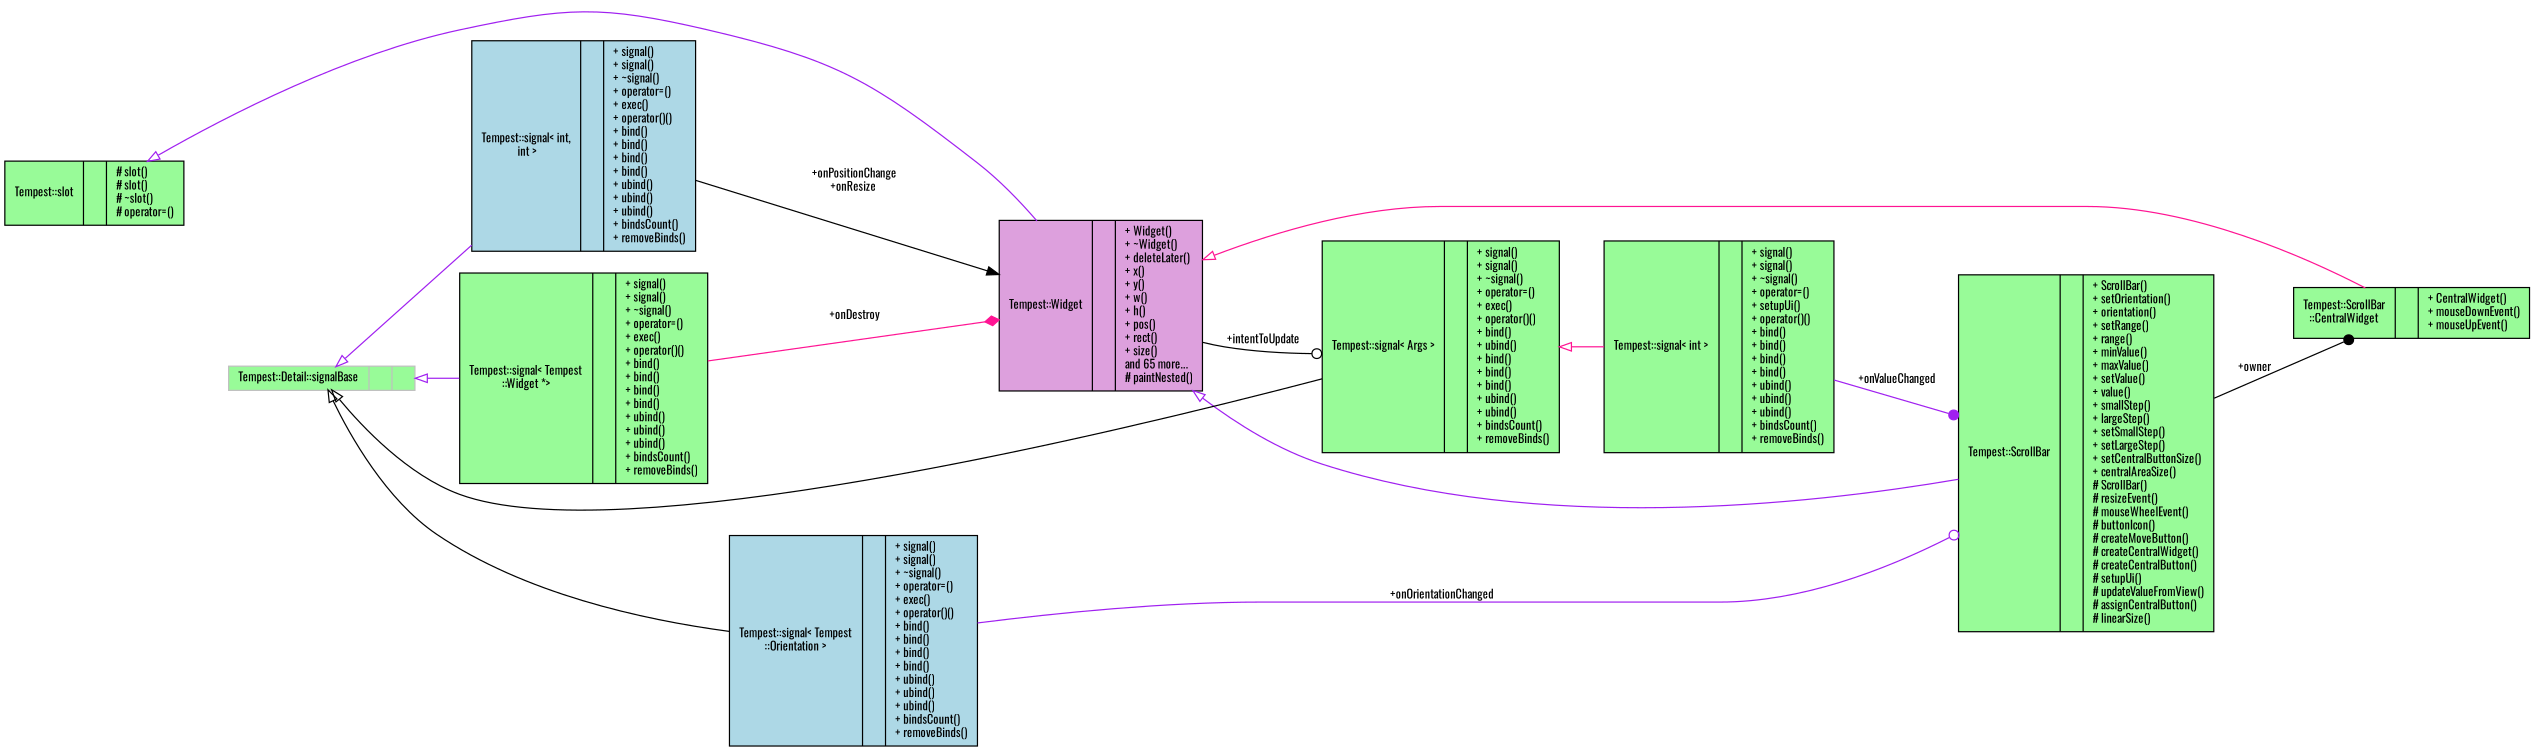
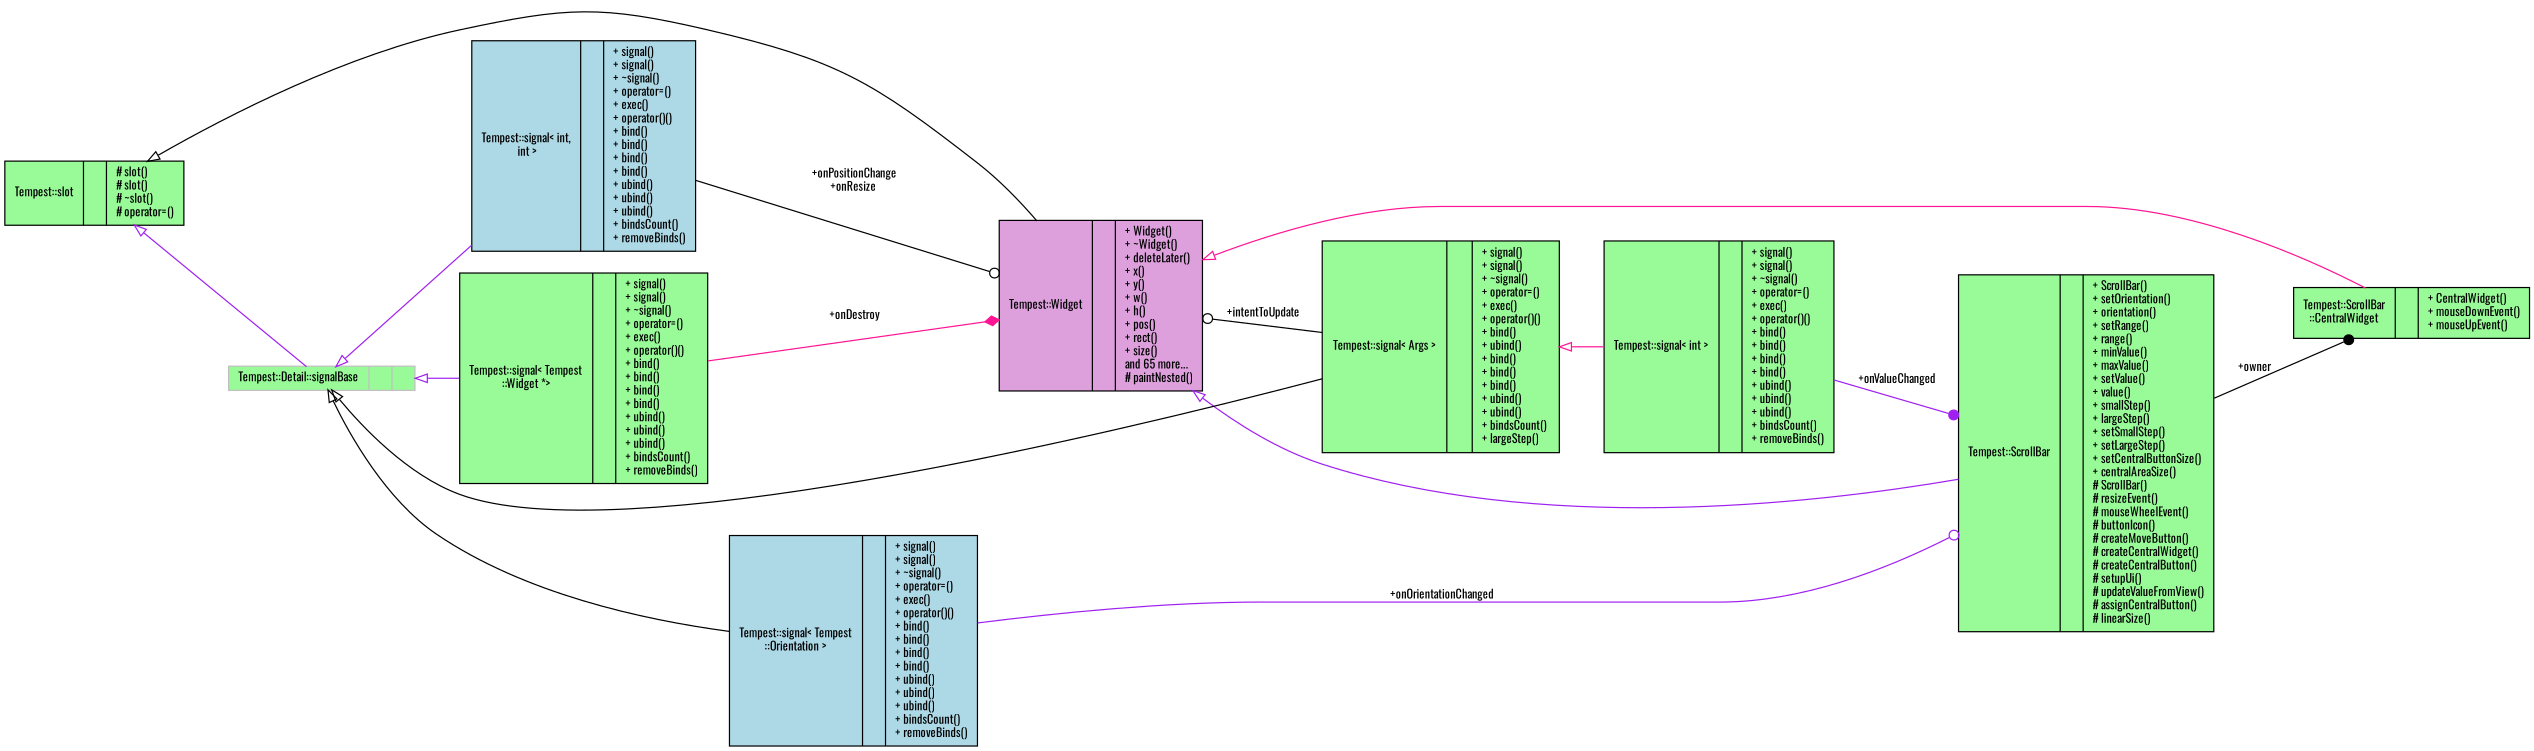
edge "Tempest::Widget" -> "Tempest::slot": color purple -> black
edge "Tempest::signal< int," -> "Tempest::Widget": arrowhead normal -> odot
edge "Tempest::Detail::signalBase" -> "Tempest::slot": added
node "Tempest::signal< int >": text "+ setupUi()" -> "+ exec()"
edge "Tempest::Widget" -> "Tempest::signal< Args >": reversed
node "Tempest::signal< Args >": text "+ removeBinds()" -> "+ largeStep()"
